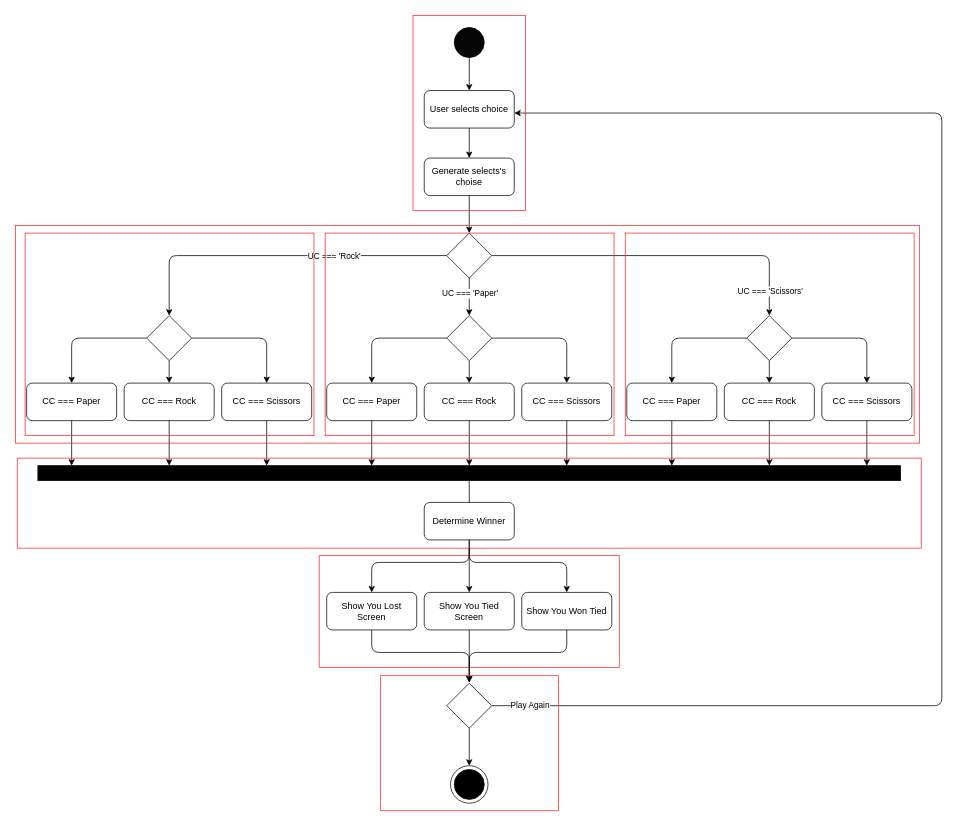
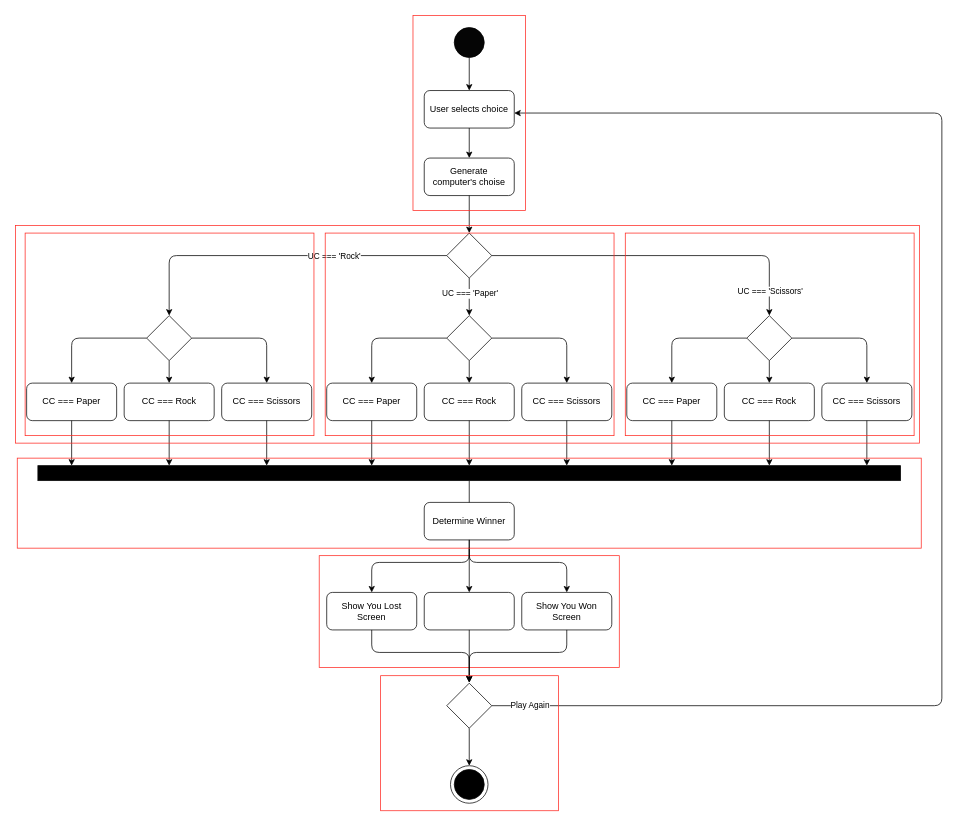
node "Generate selects's choise": label "Generate selects's choise" -> "Generate computer's choise"
node "Show You Tied Screen": removed
node "Show You Won Tied": label "Show You Won Tied" -> "Show You Won Screen"
